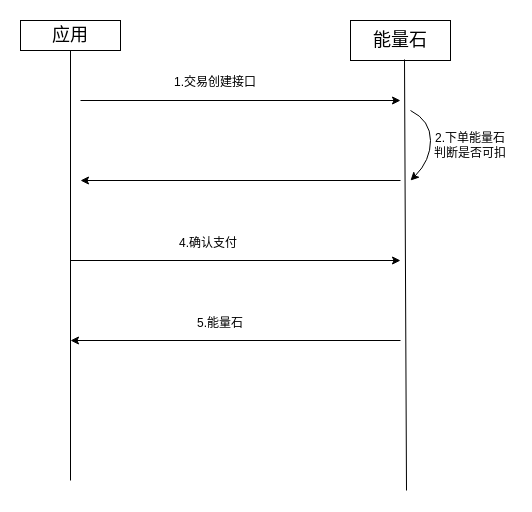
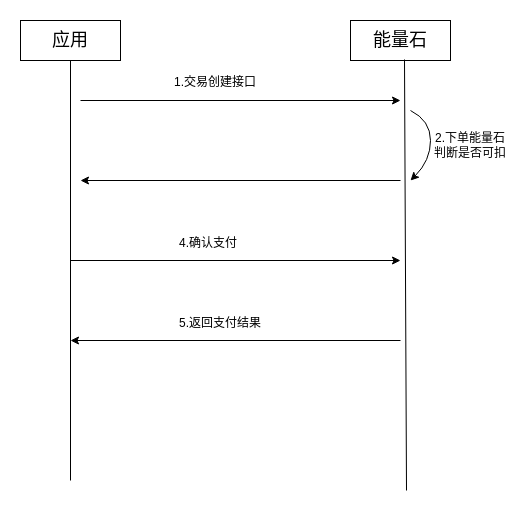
node "应用": size 100x30 -> 100x40
node "5.能量石": label "5.能量石" -> "5.返回支付结果"
